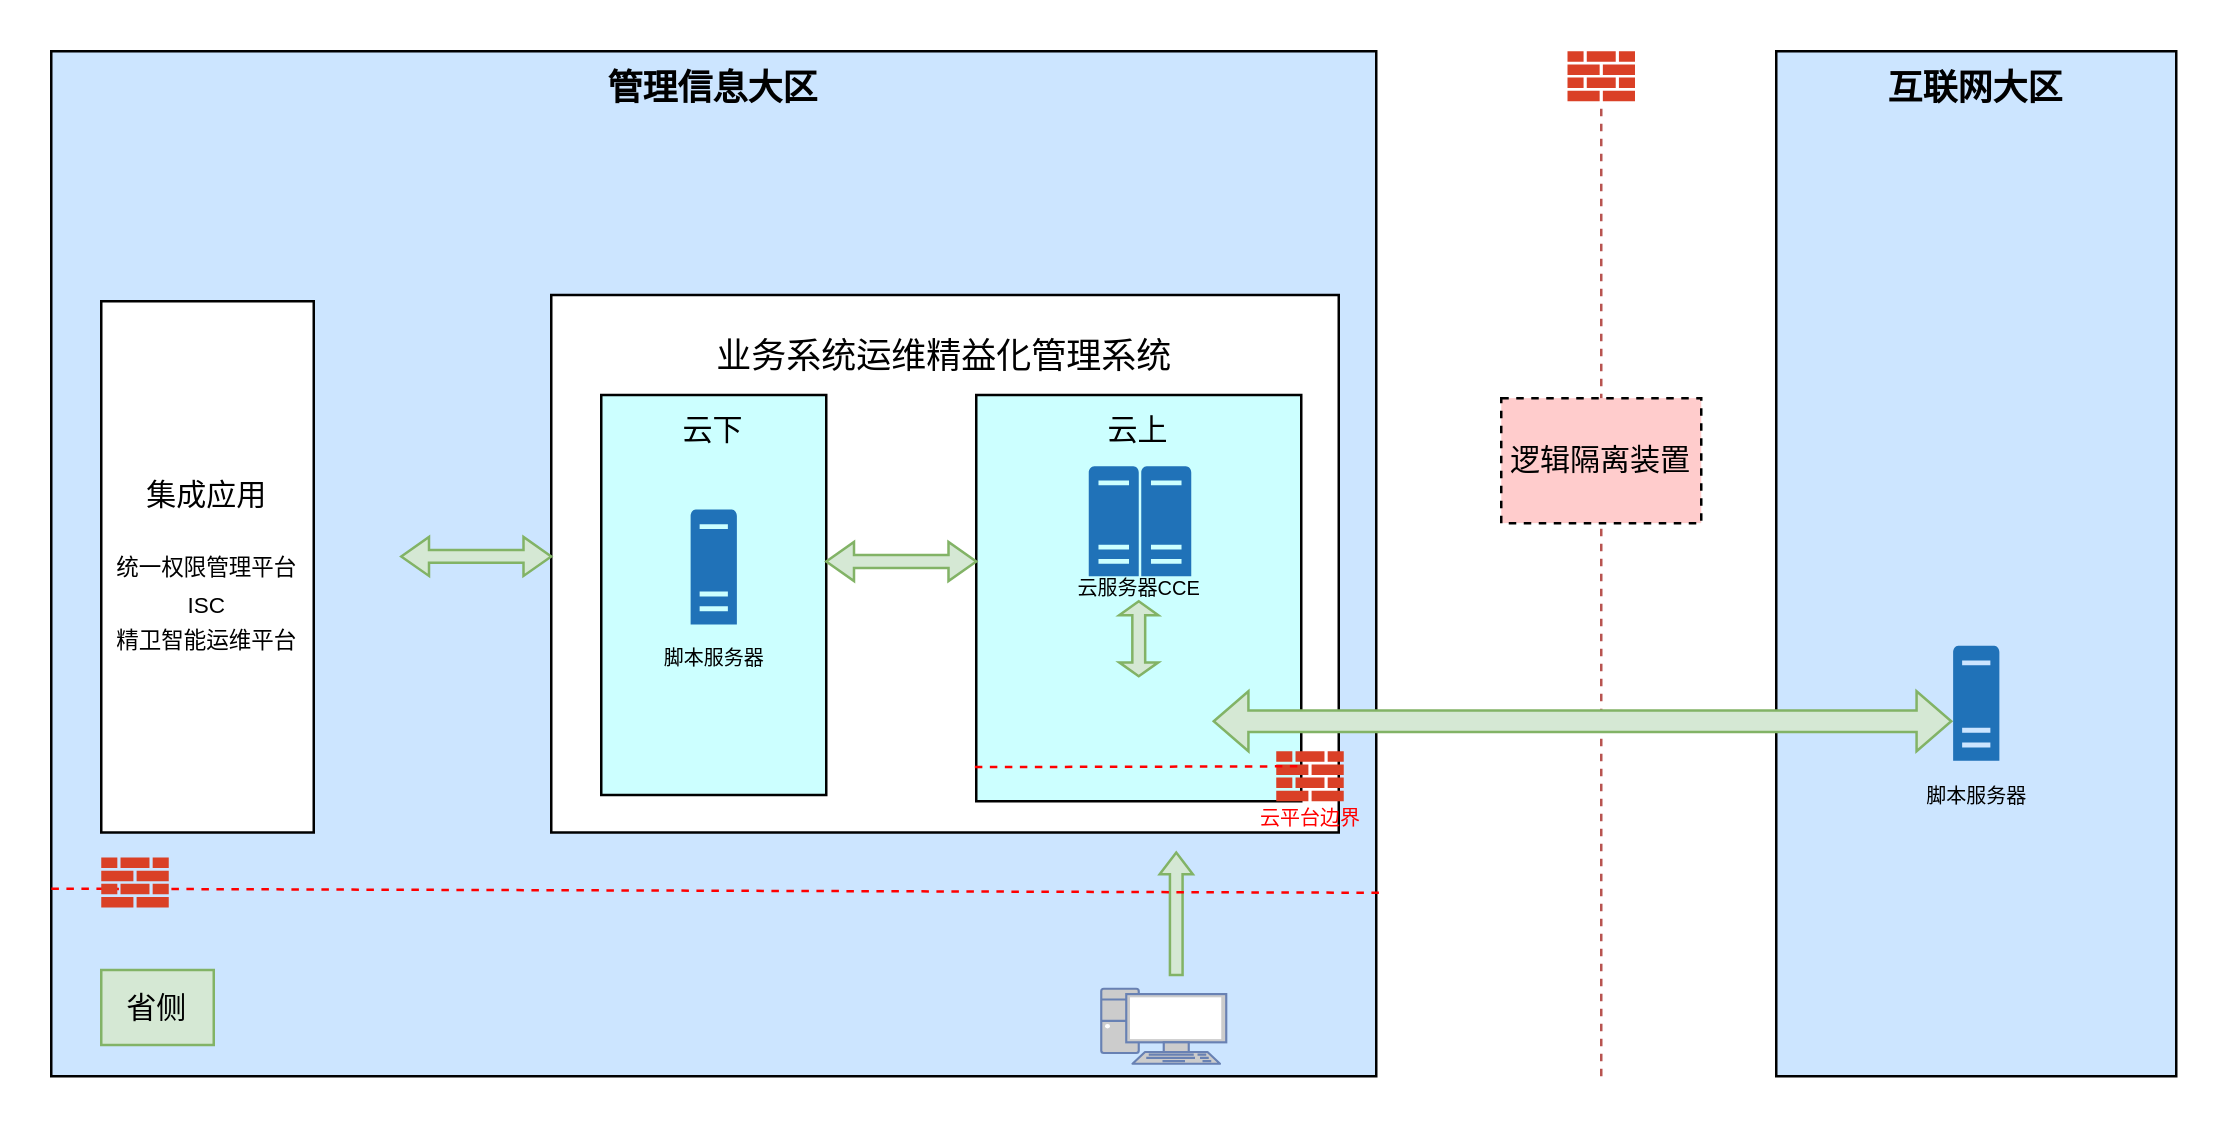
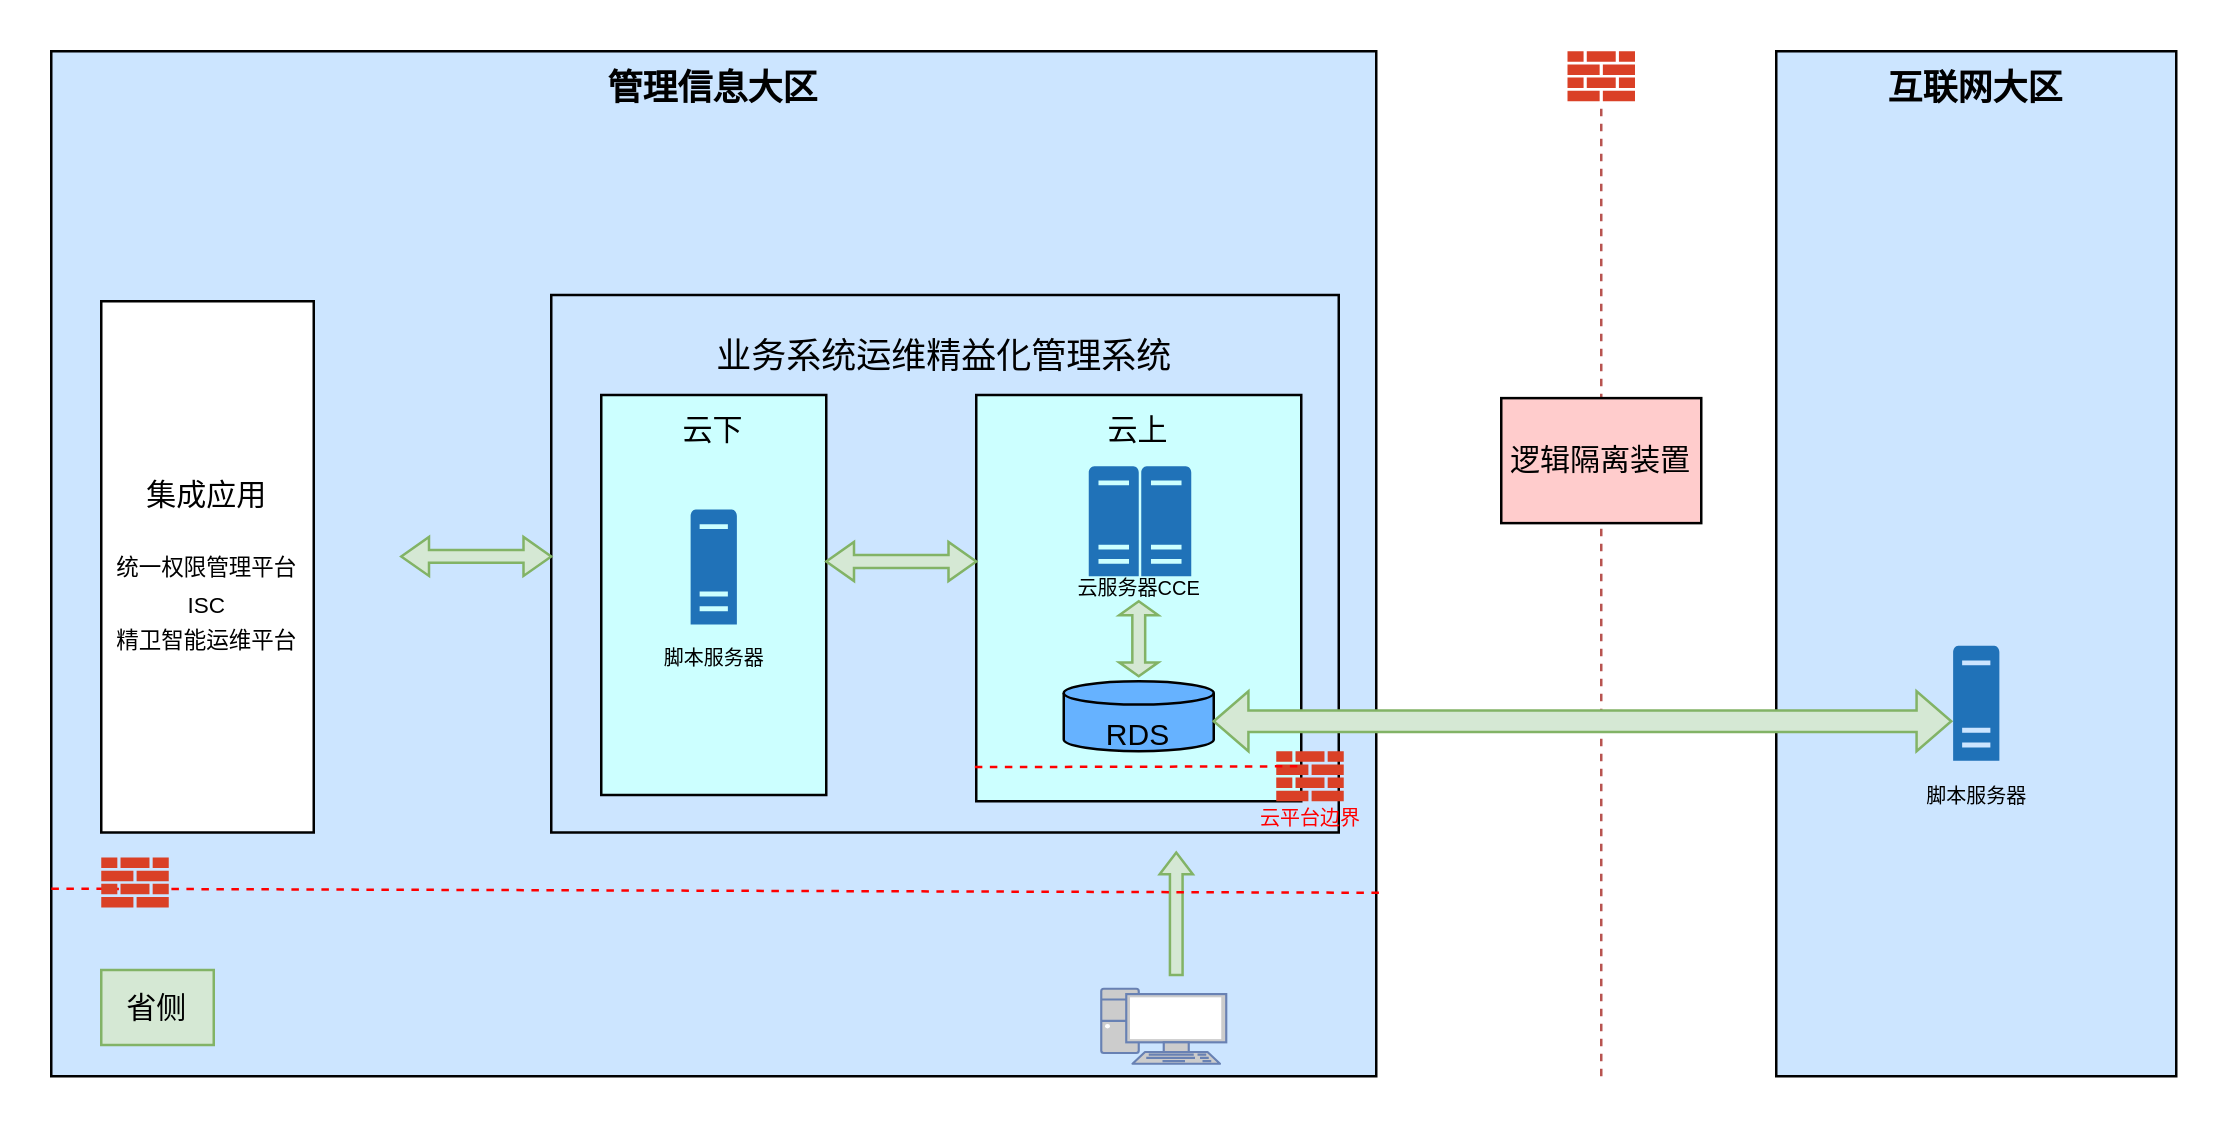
node "业务系统运维精益化管理系统": fillcolor #ffffff -> #cce5ff
node "逻辑隔离装置": style dashed -> solid
node "RDS": added
